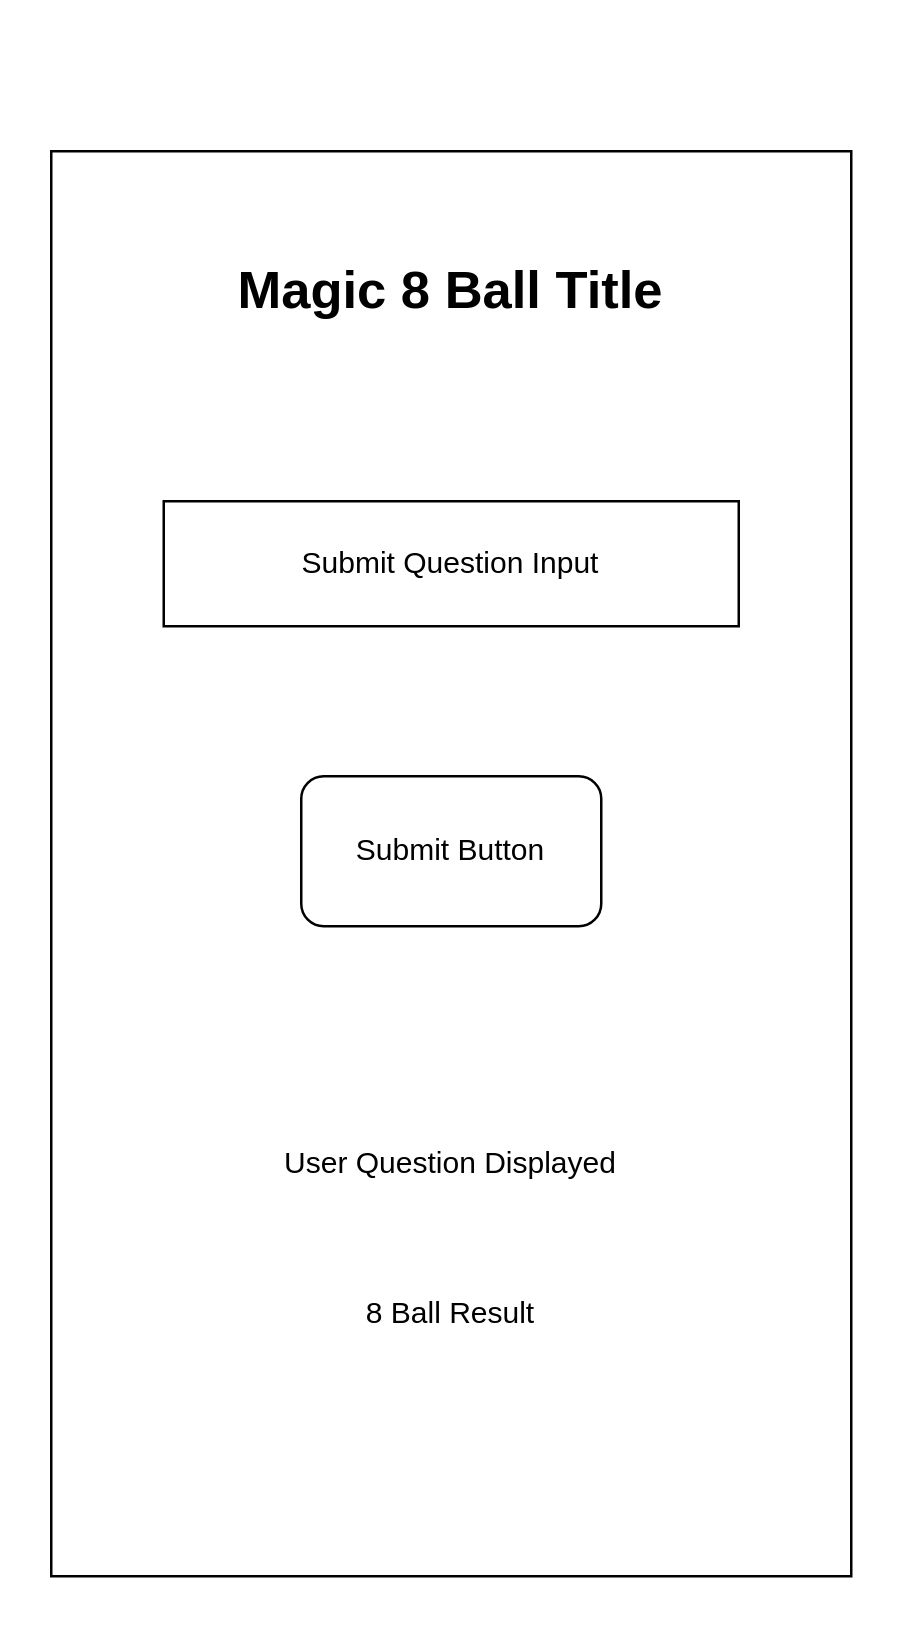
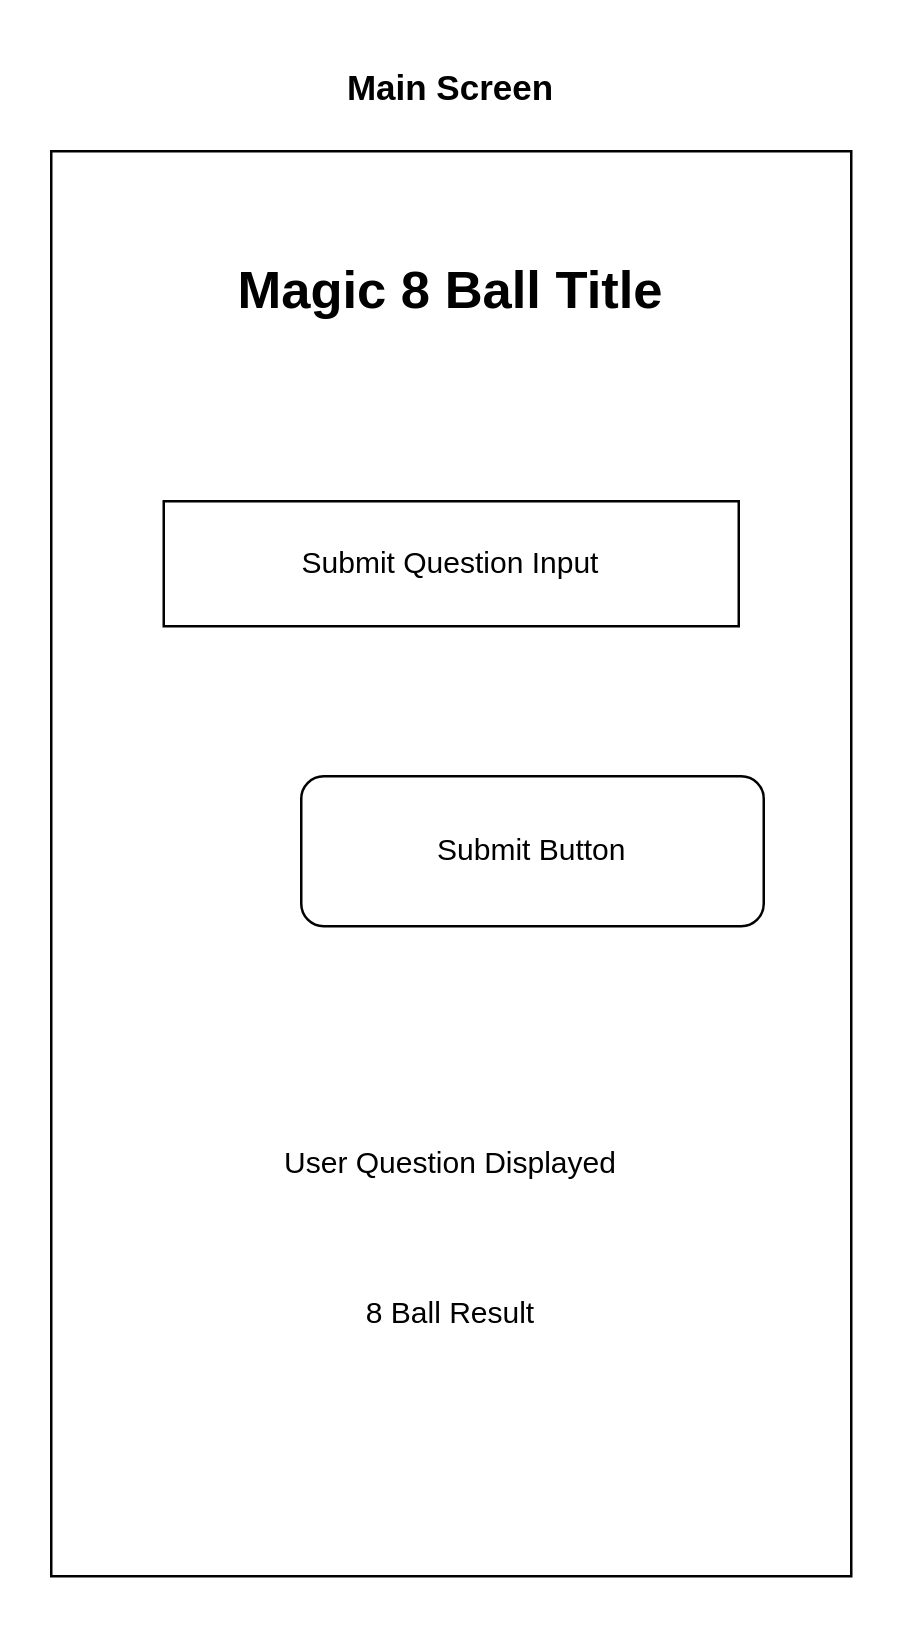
node "Main Screen": added
node "Submit Button": size 300x150 -> 463x150
